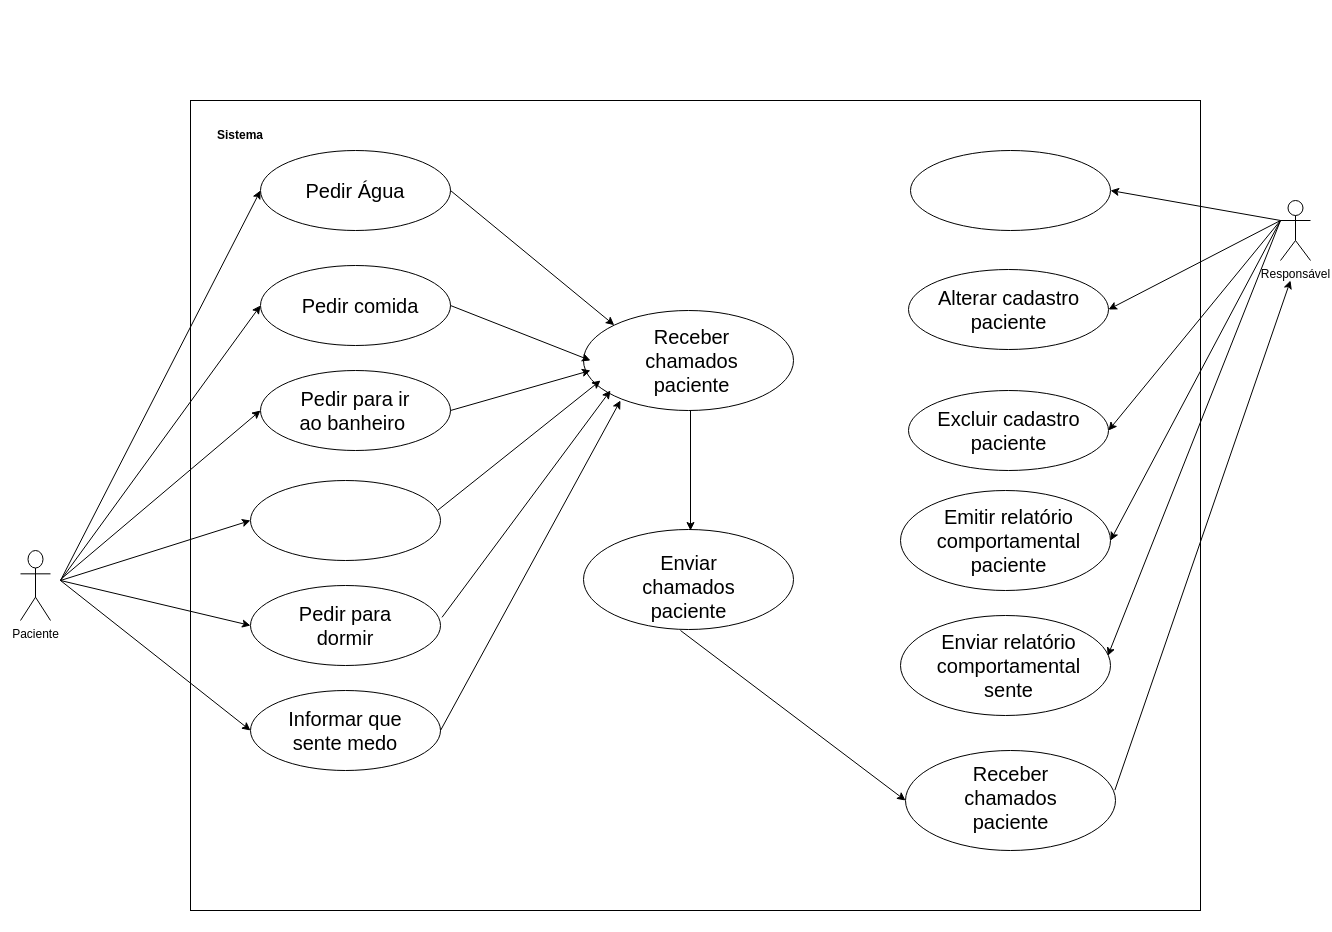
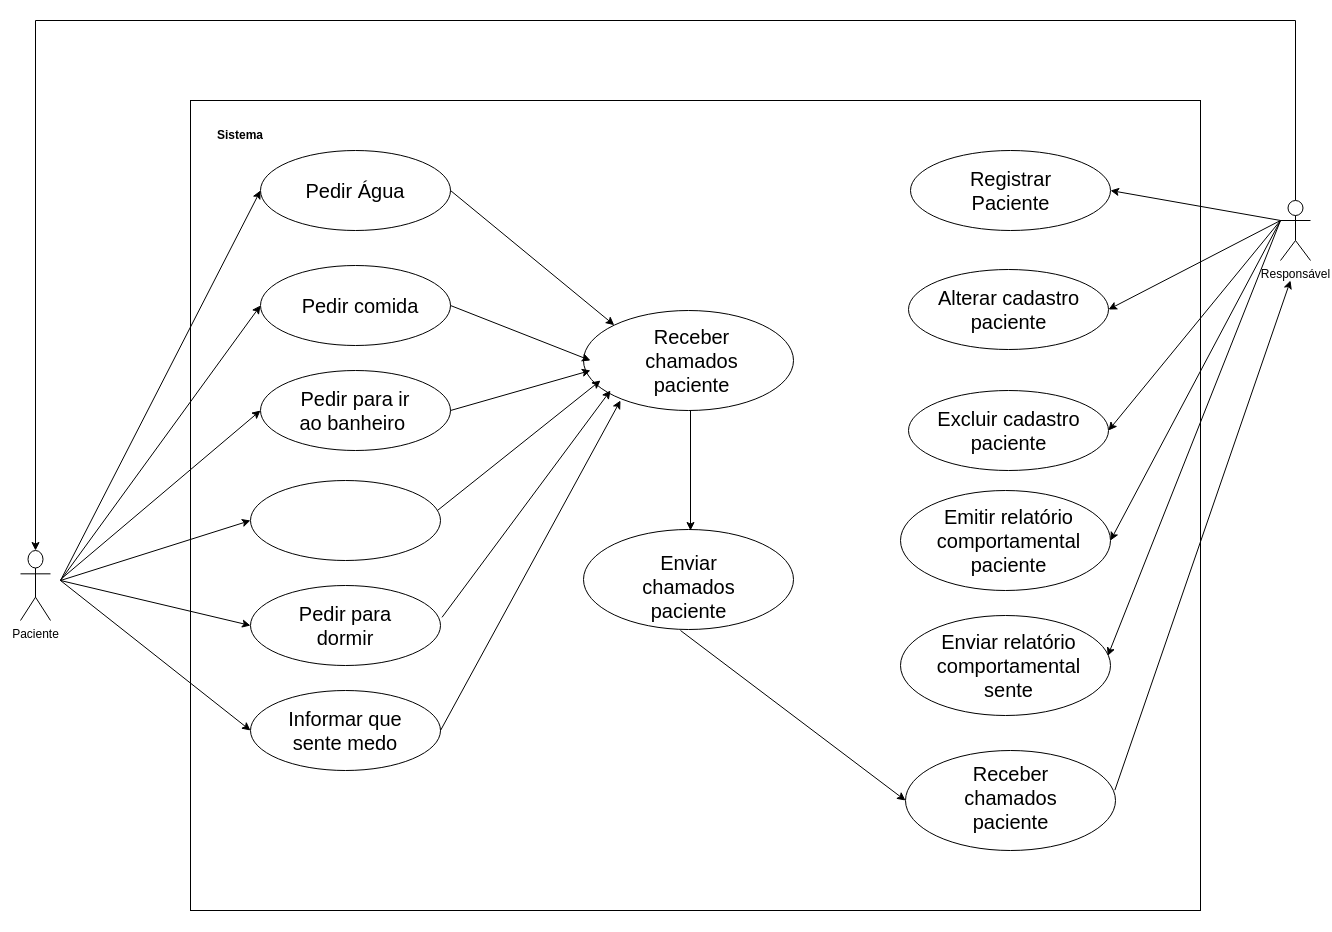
edge "Responsável" -> "Paciente": added
node "Registrar Paciente": added
